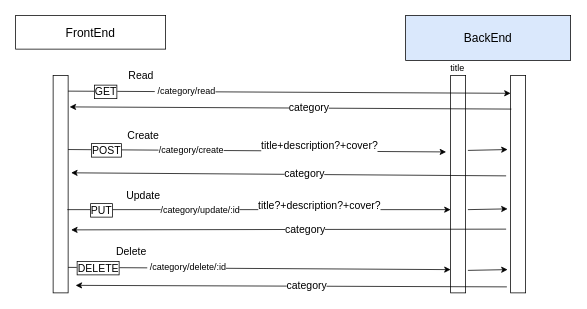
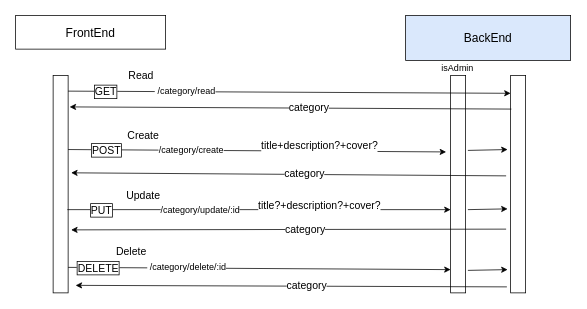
node "title": label "title" -> "isAdmin"
